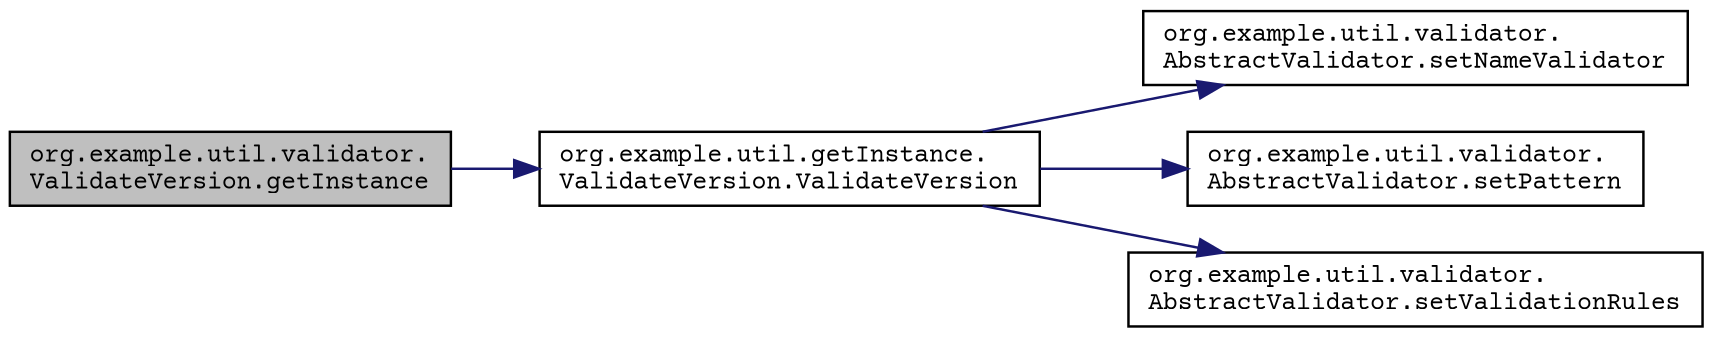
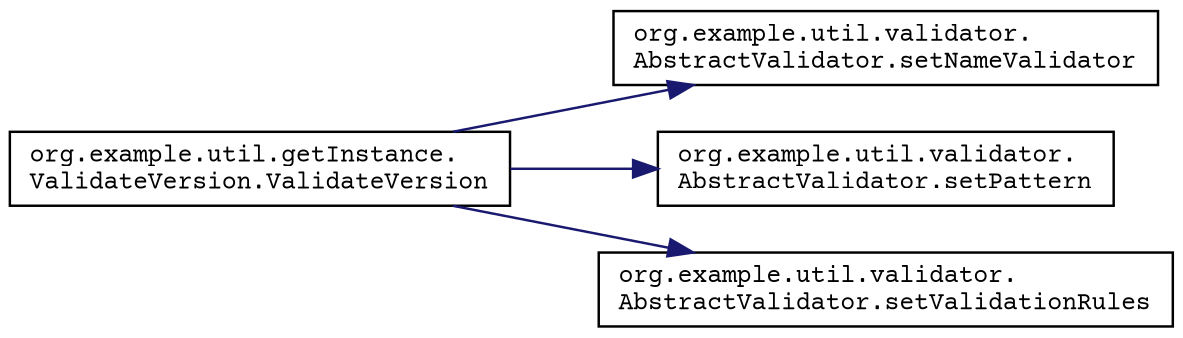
node "org.example.util.validator. ValidateVersion.getInstance": removed
